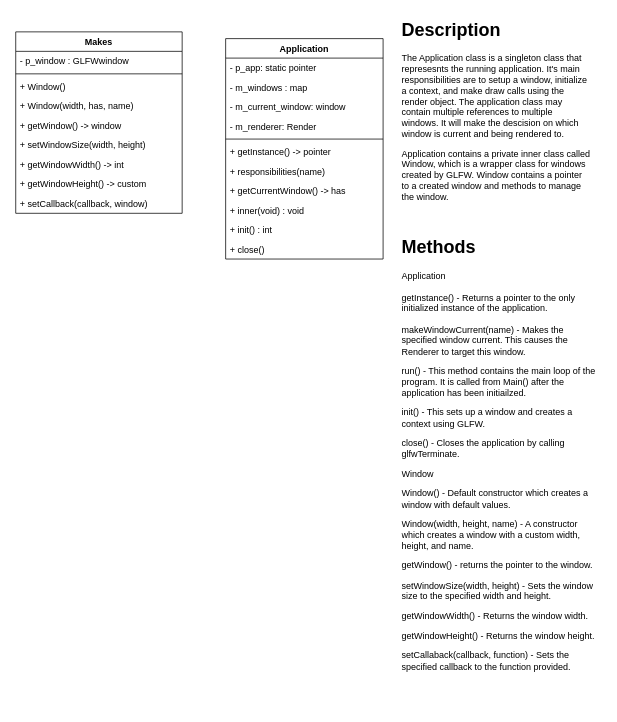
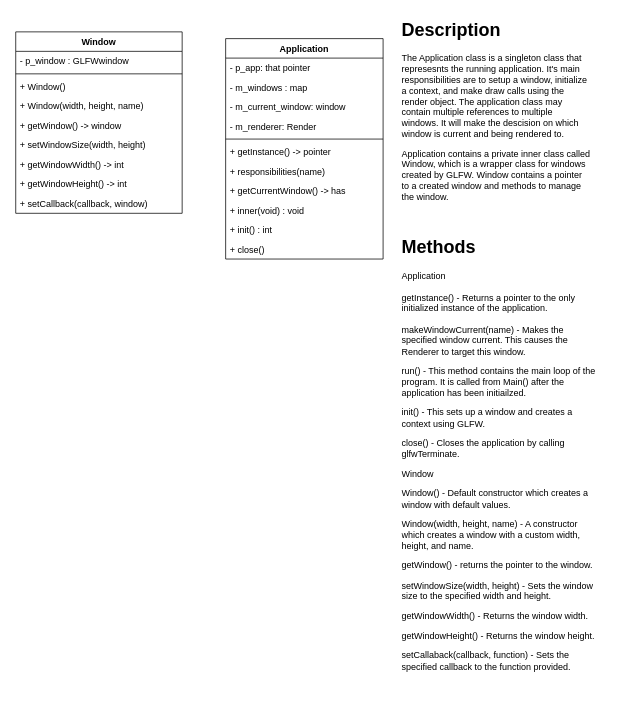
node "Makes": label "Makes" -> "Window"
node "- p_app: static pointer": label "- p_app: static pointer" -> "- p_app: that pointer"
node "+ Window(width, has, name)": label "+ Window(width, has, name)" -> "+ Window(width, height, name)"
node "+ getWindowHeight() -> custom": label "+ getWindowHeight() -> custom" -> "+ getWindowHeight() -> int"
